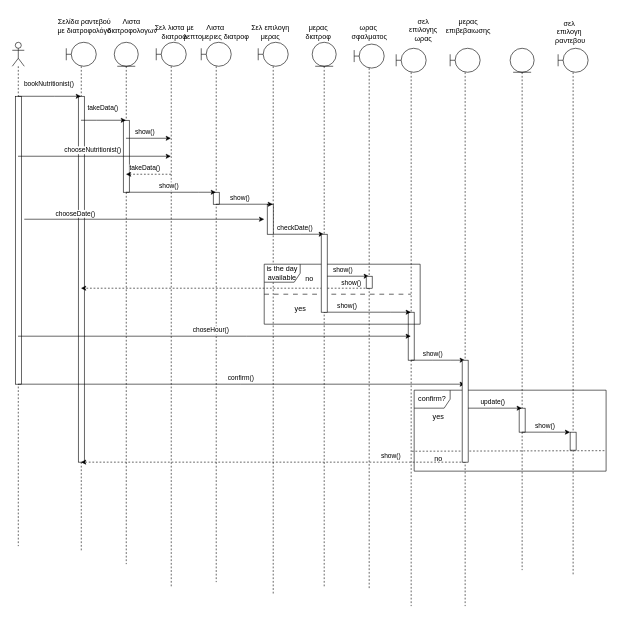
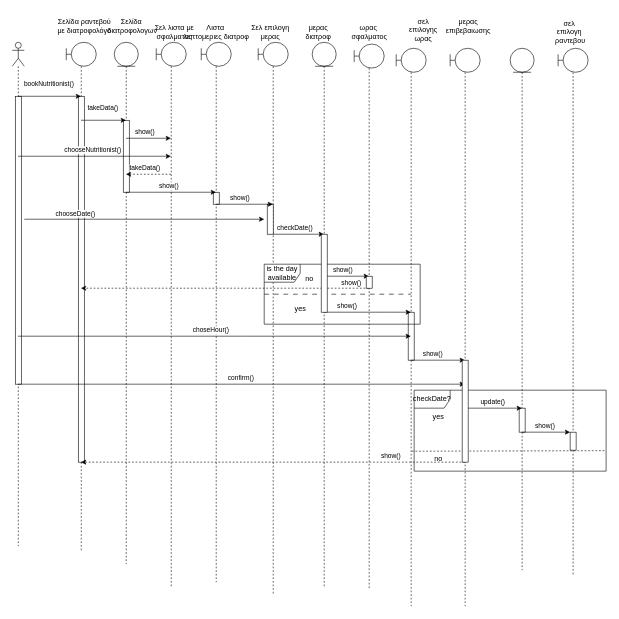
node "Λιστα διατροφολογων": label "Λιστα διατροφολογων" -> "Σελίδα διατροφολογων"
node "Σελ λιστα με διατροφ": label "Σελ λιστα με διατροφ" -> "Σελ λιστα με σφαλματος"
node "confirm?": label "confirm?" -> "checkDate?"
